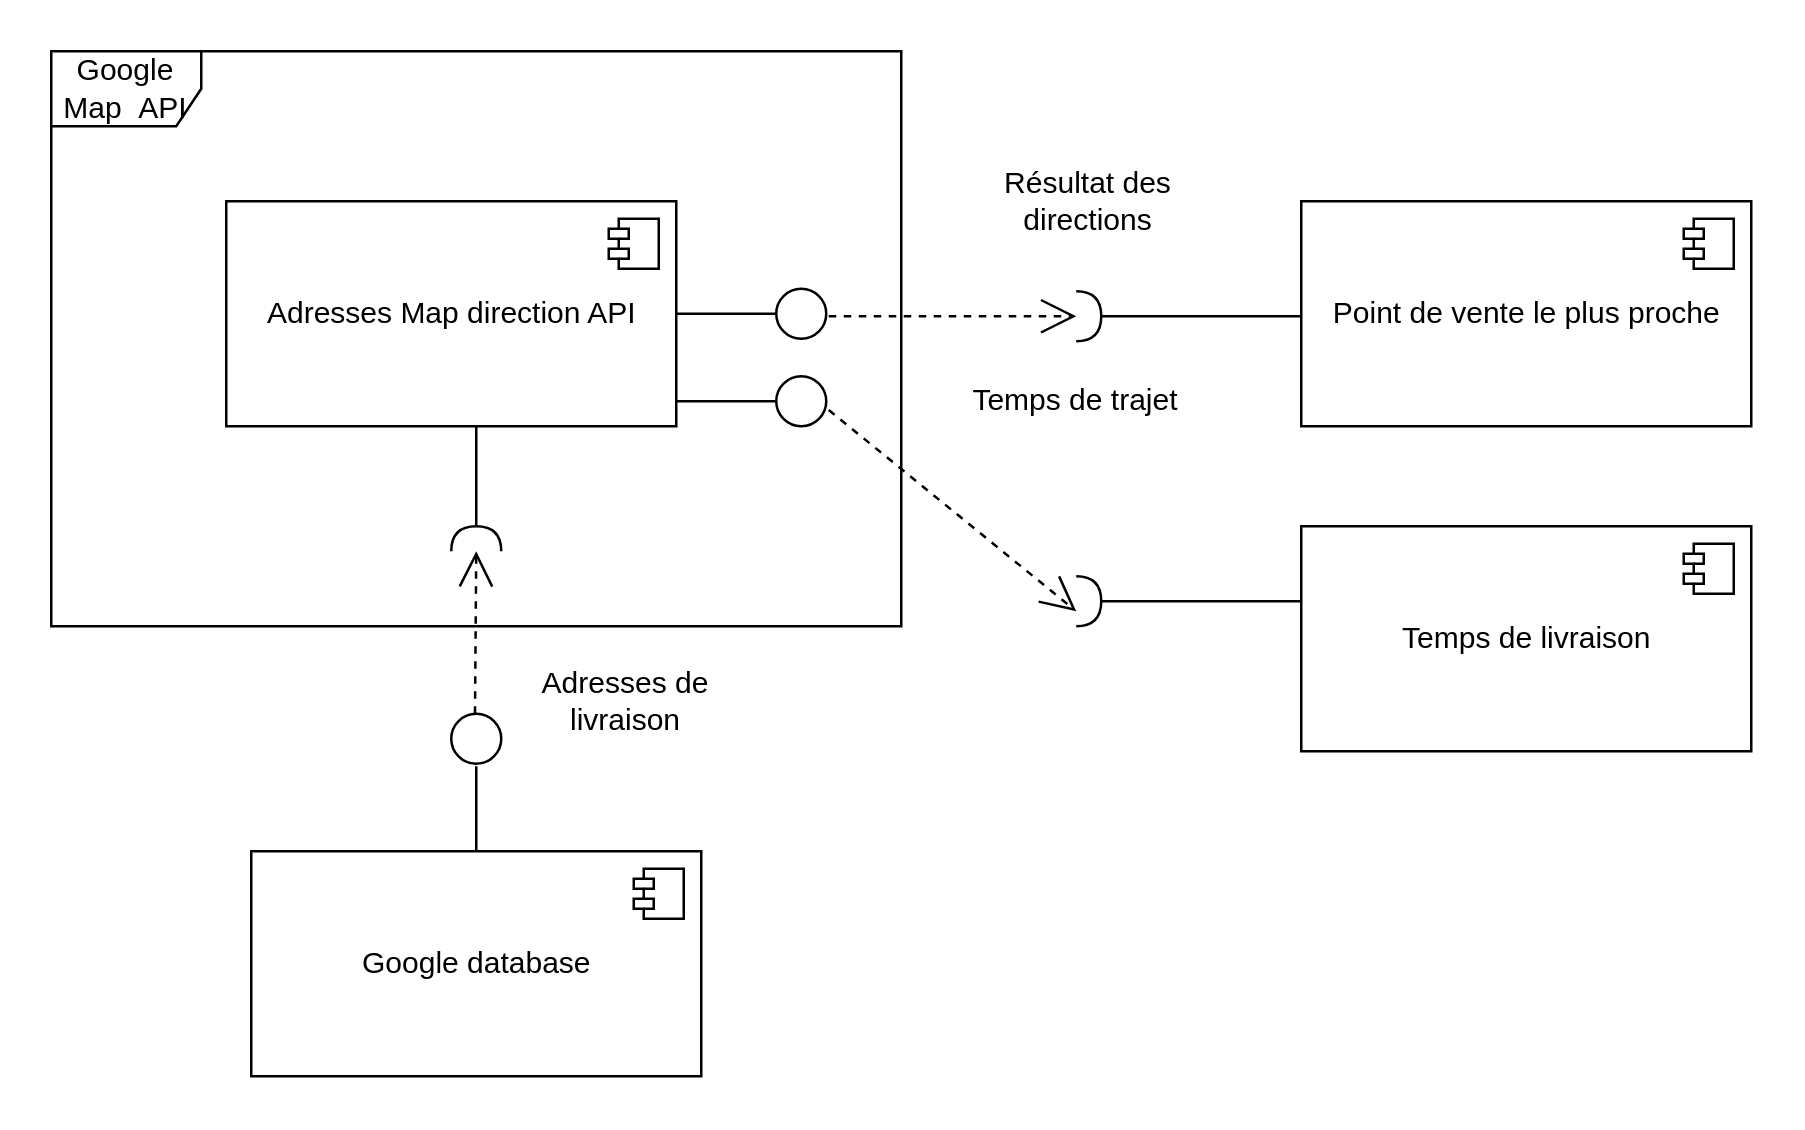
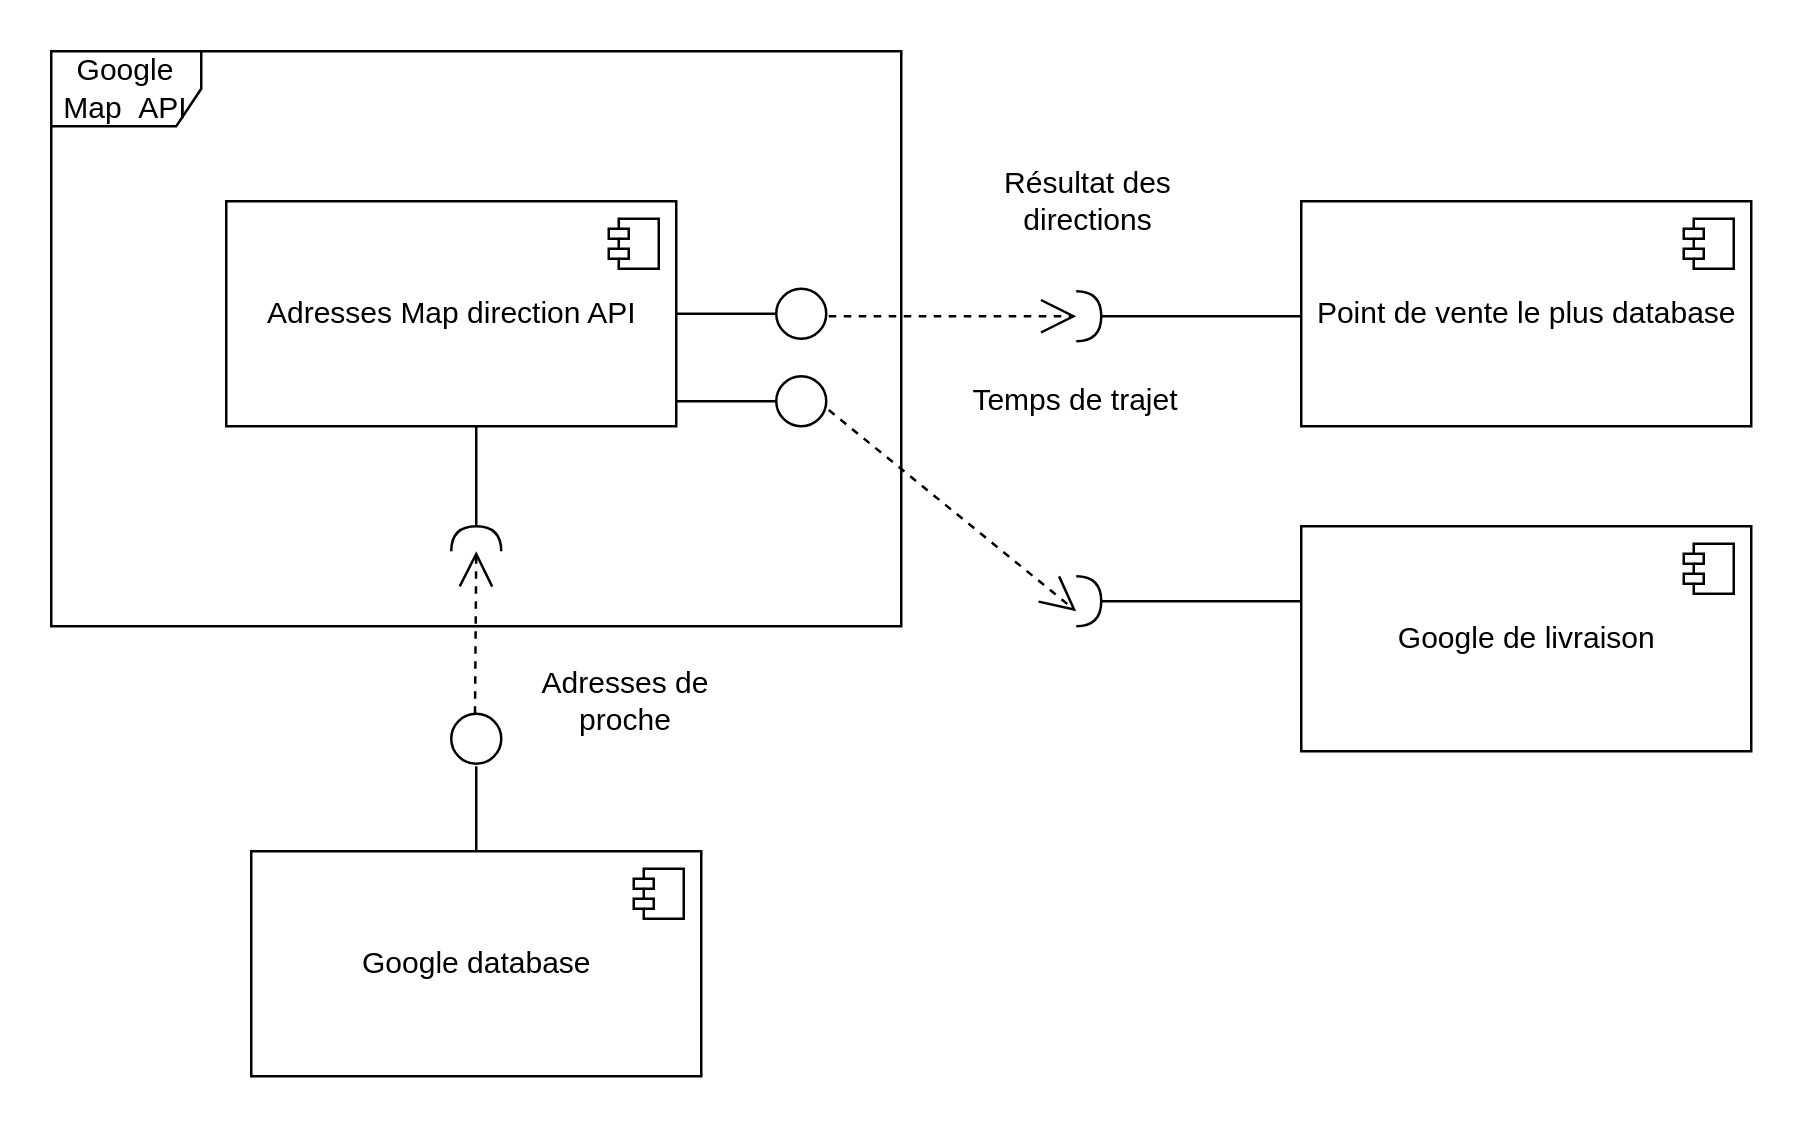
node "Point de vente le plus proche": label "Point de vente le plus proche" -> "Point de vente le plus database"
node "Temps de livraison": label "Temps de livraison" -> "Google de livraison"
node "Adresses de livraison": label "Adresses de livraison" -> "Adresses de proche"
